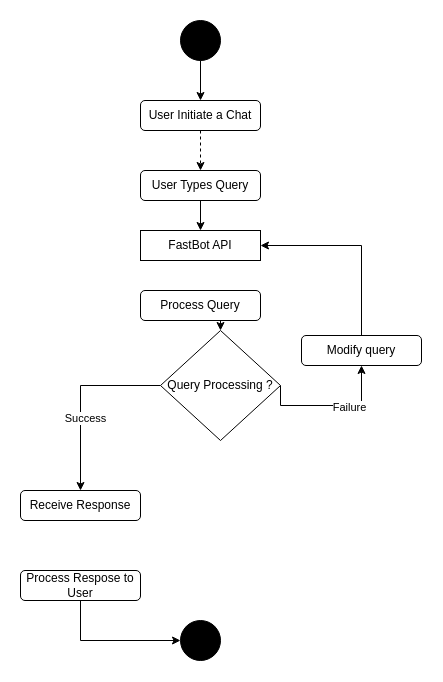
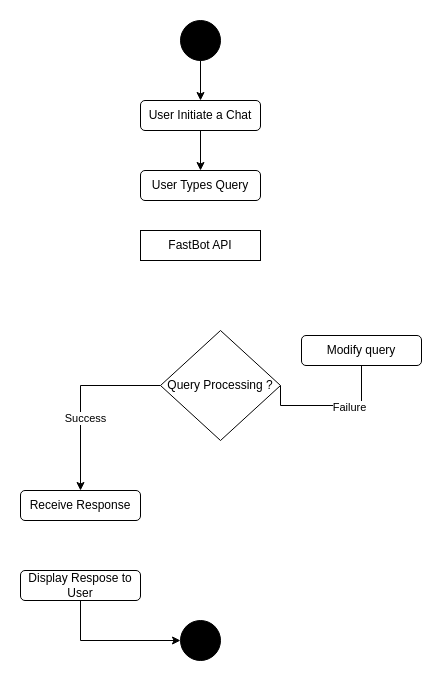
edge "User Initiate a Chat" -> "User Types Query": style dashed -> solid
edge "User Types Query" -> "FastBot API": removed
edge "Modify query" -> "FastBot API": removed
node "Process Query": removed
edge "Process Query" -> "Query Processing ?": removed
edge "Query Processing ?" -> "Modify query": arrowhead classic -> none
node "Process Respose to User": label "Process Respose to User" -> "Display Respose to User"
